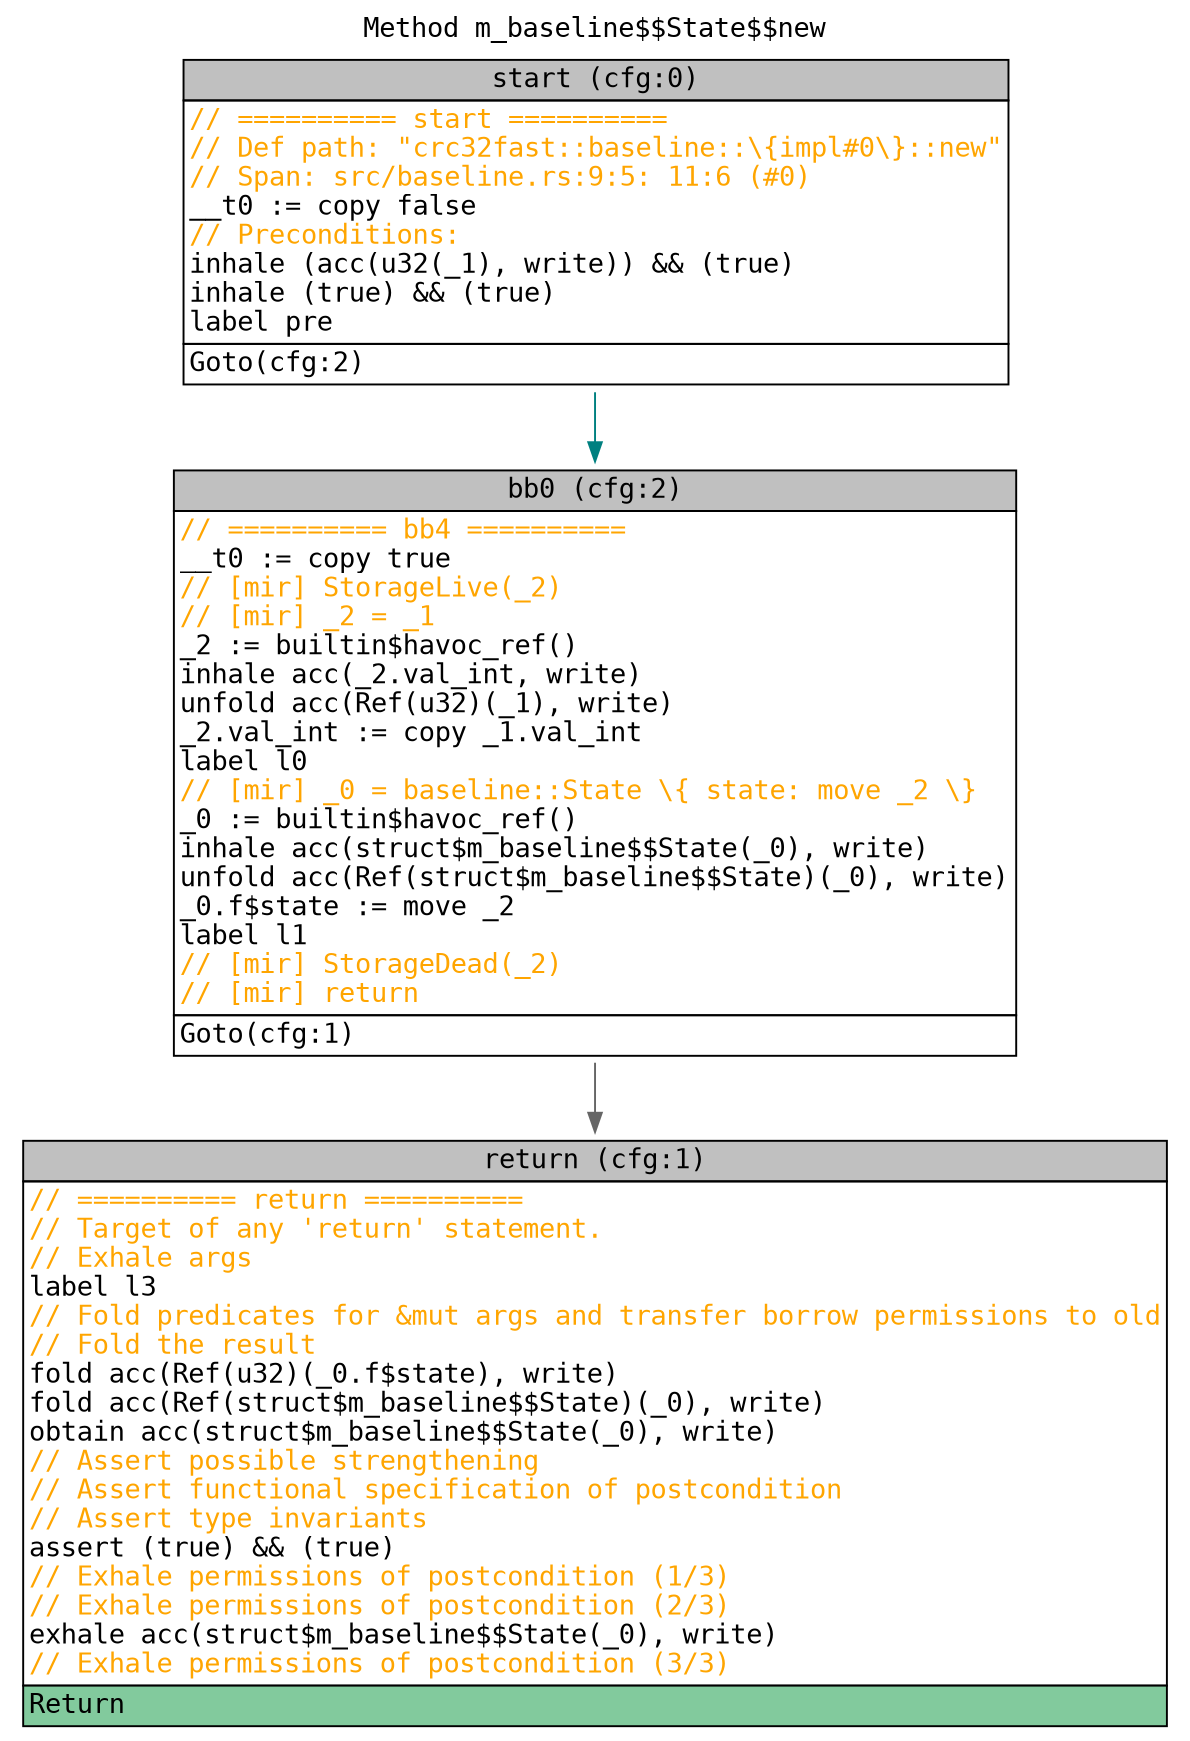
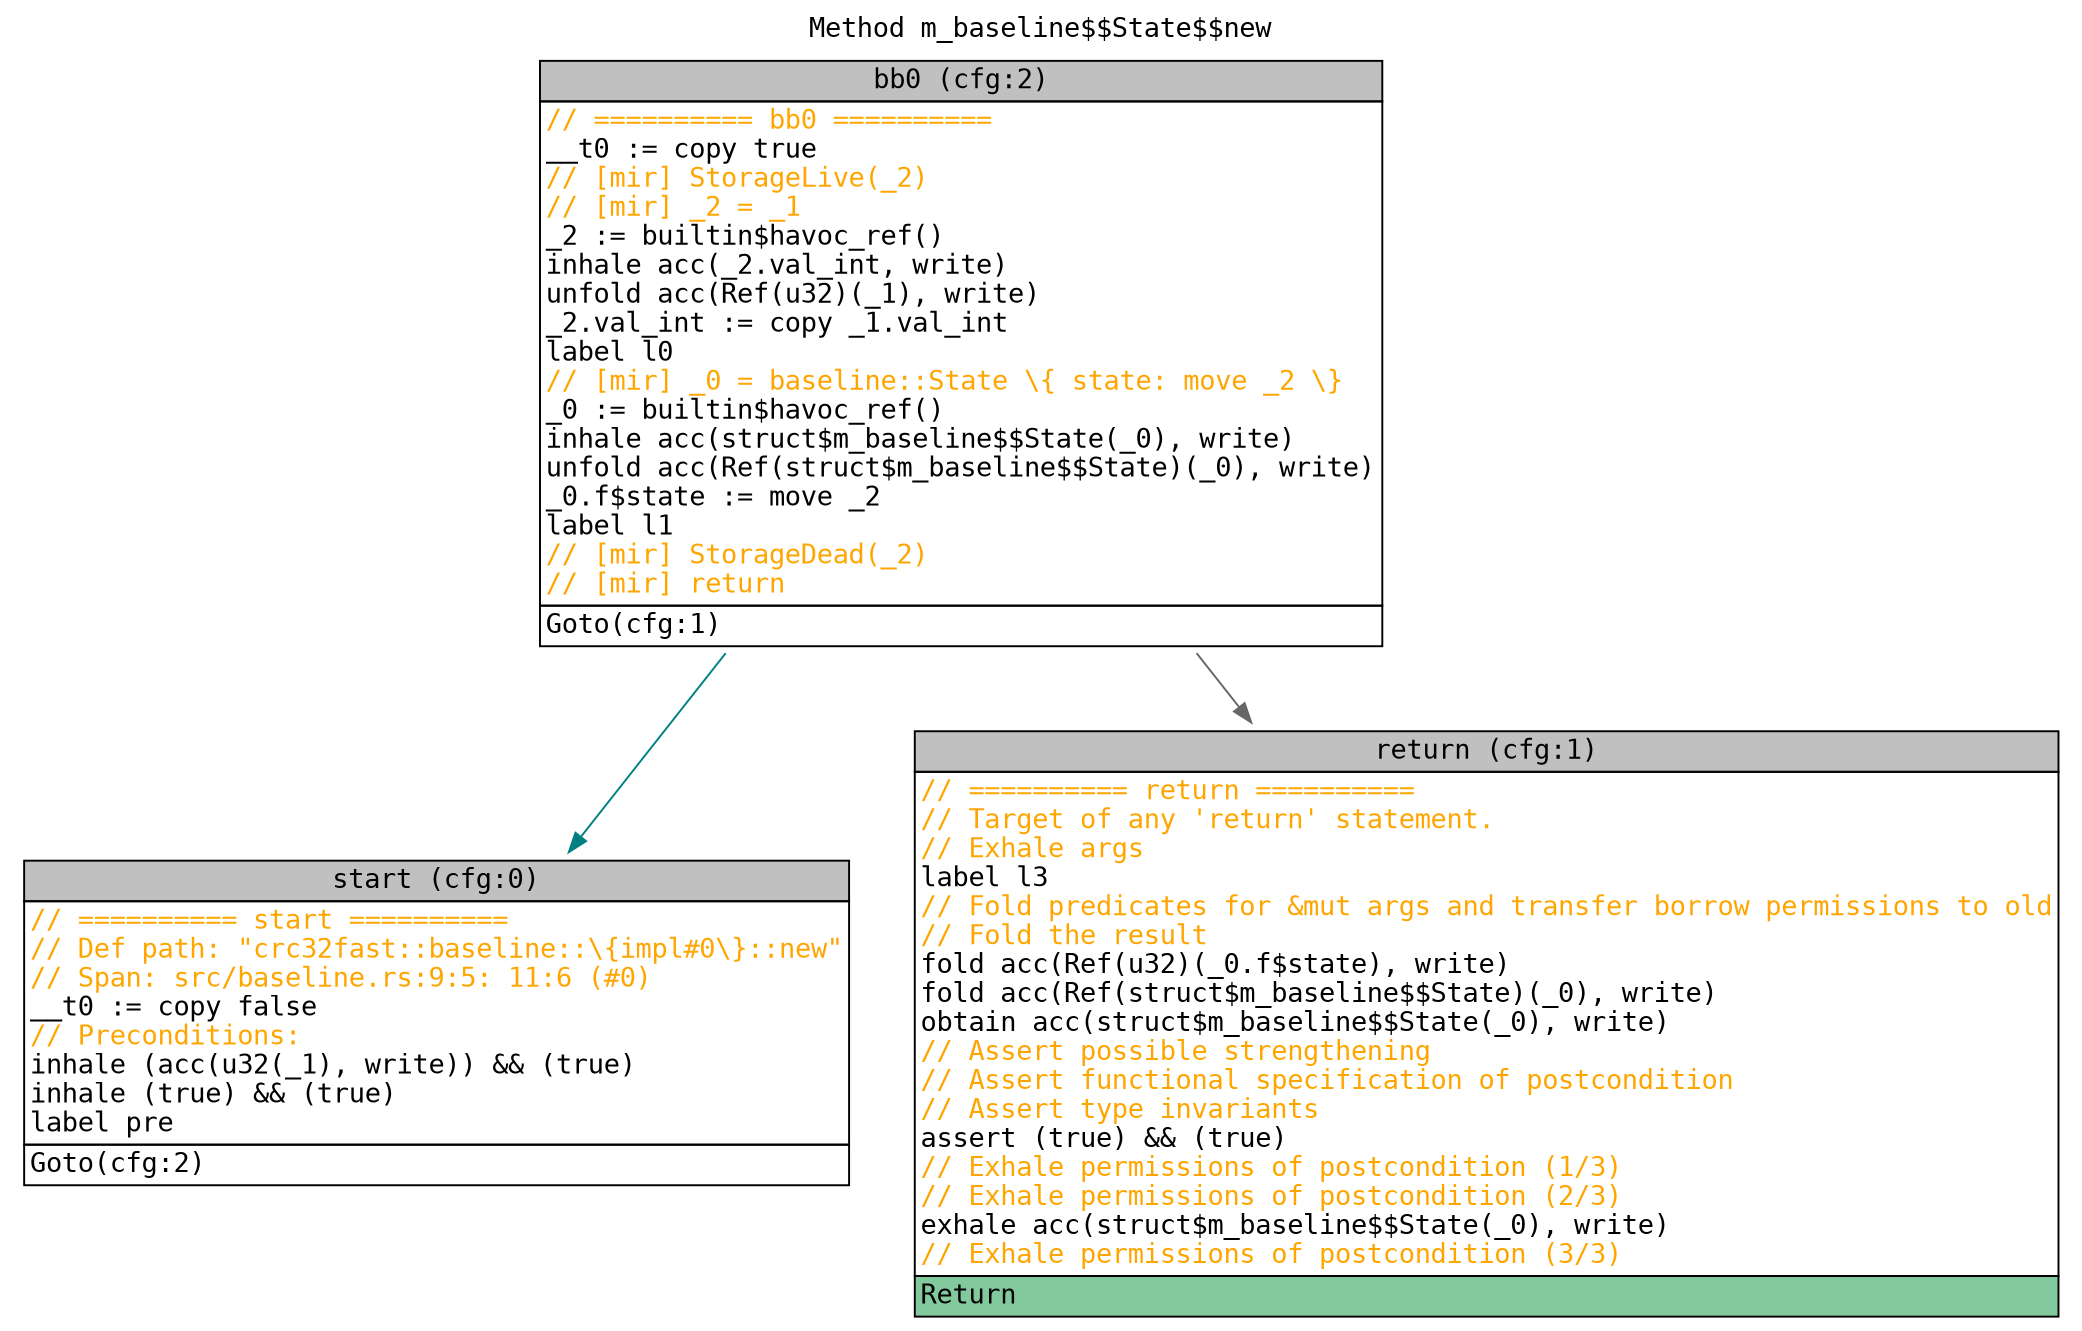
edge "start (cfg:0)" -> "bb0 (cfg:2)": reversed
node "bb0 (cfg:2)": text "// ========== bb4 ==========" -> "// ========== bb0 =========="
